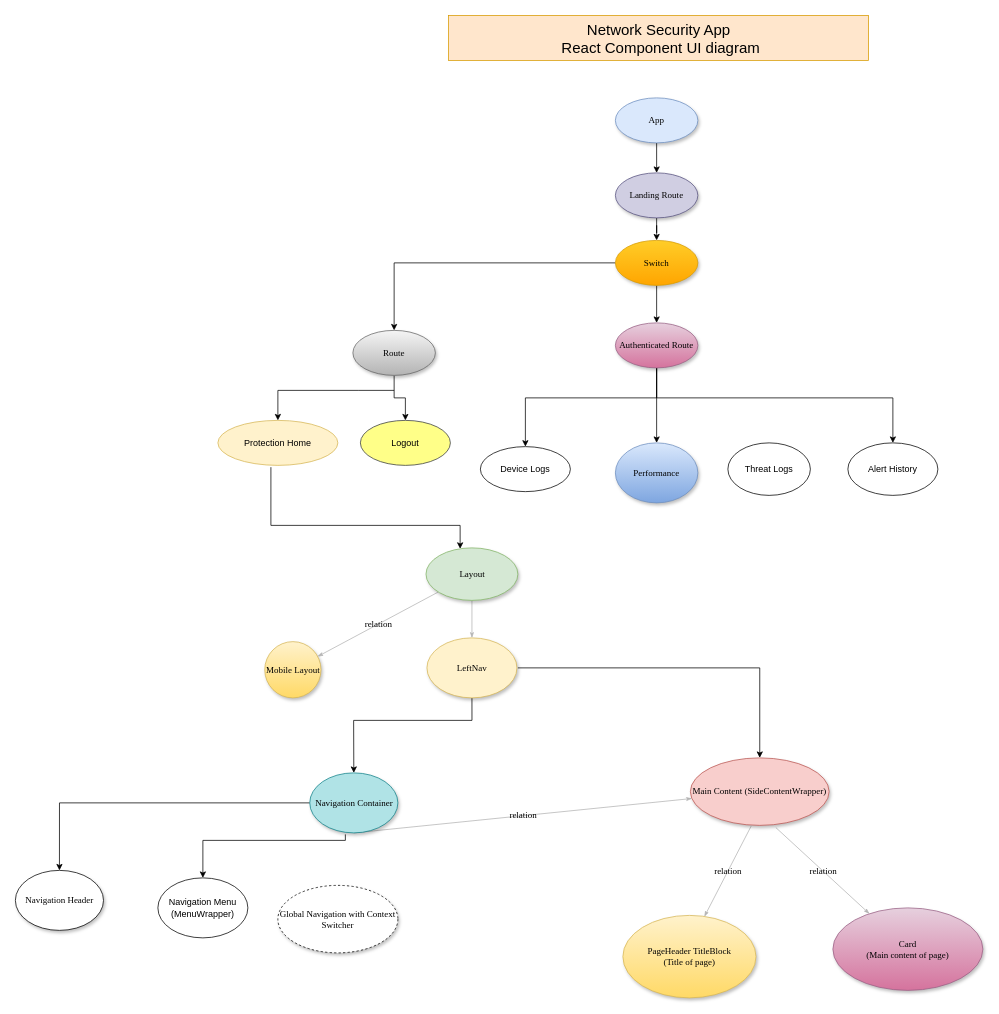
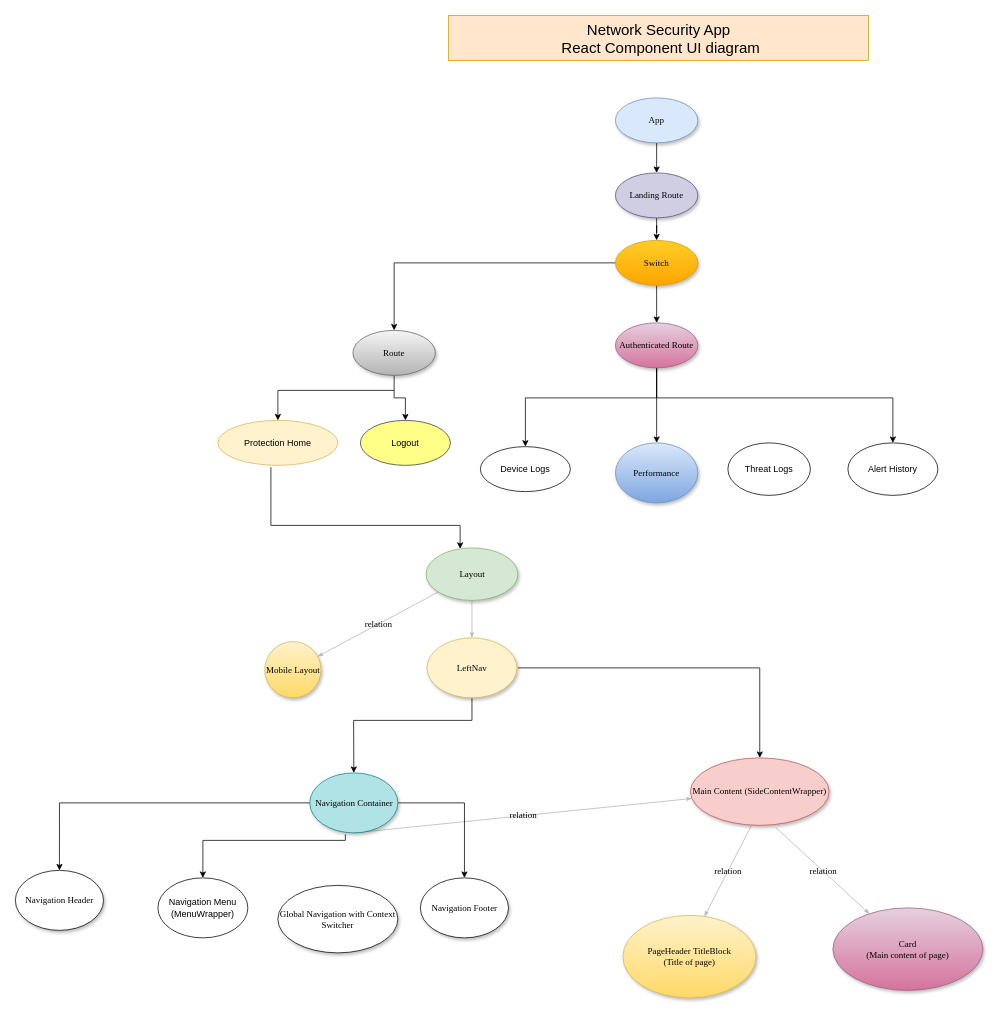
edge "Navigation Container" -> "Navigation Footer": added
node "Navigation Footer": added
node "Global Navigation with Context Switcher": style dashed -> solid
